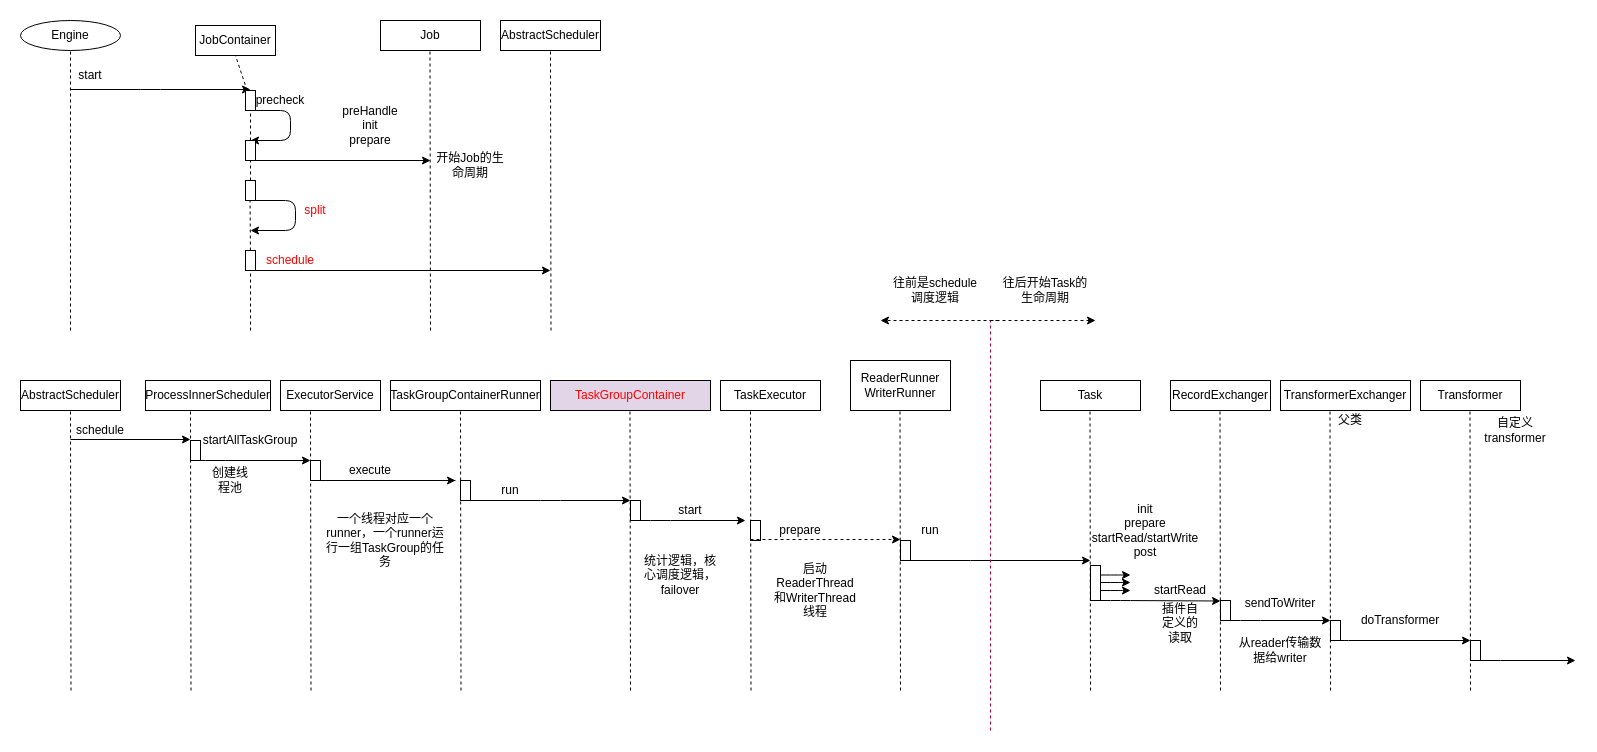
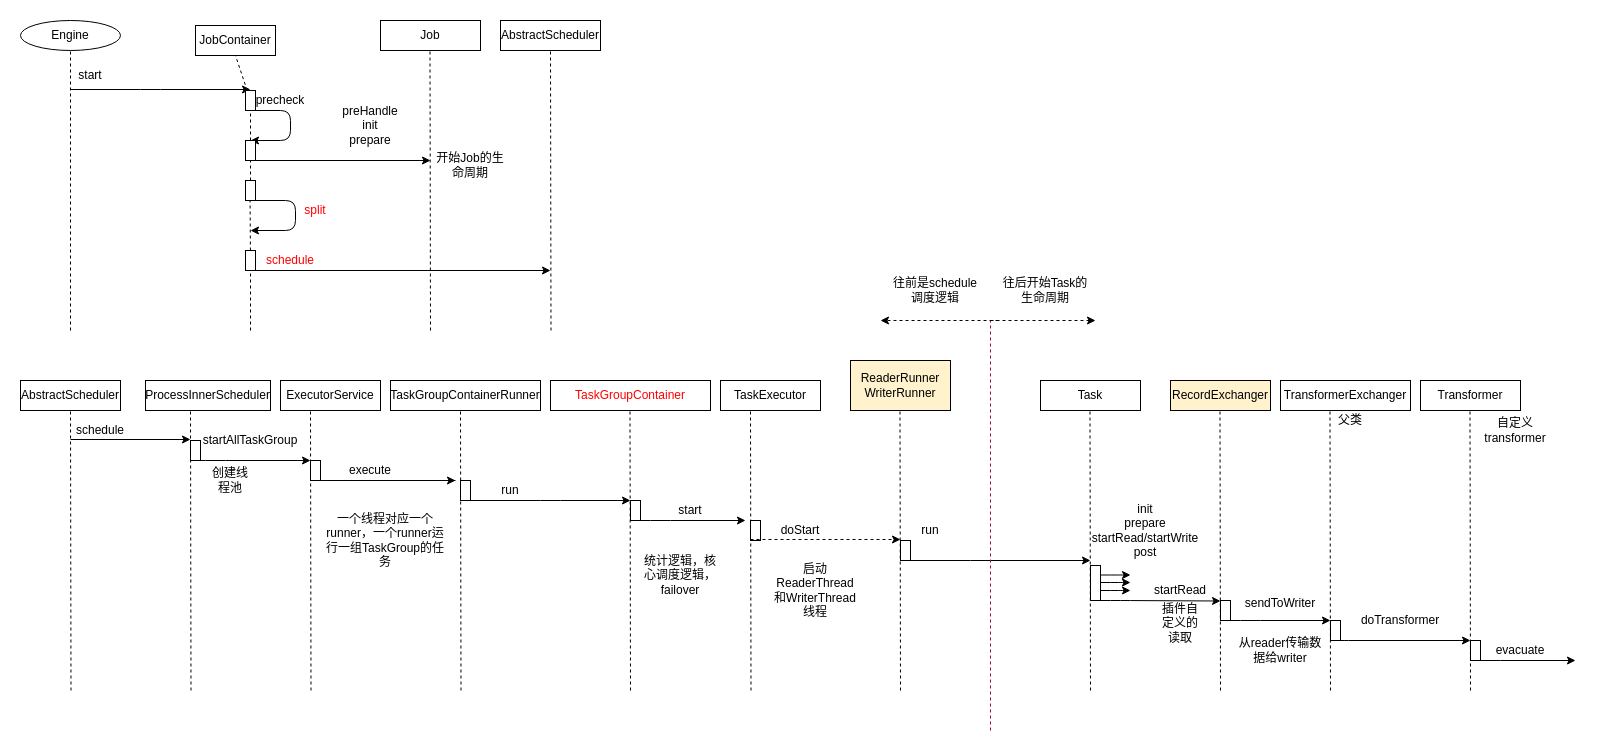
node "ReaderRunner WriterRunner": fillcolor #ffffff -> #fff2cc
node "TaskGroupContainer": fillcolor #e1d5e7 -> #ffffff
node "RecordExchanger": fillcolor #ffffff -> #fff2cc
node "prepare": label "prepare" -> "doStart"
node "evacuate": added
